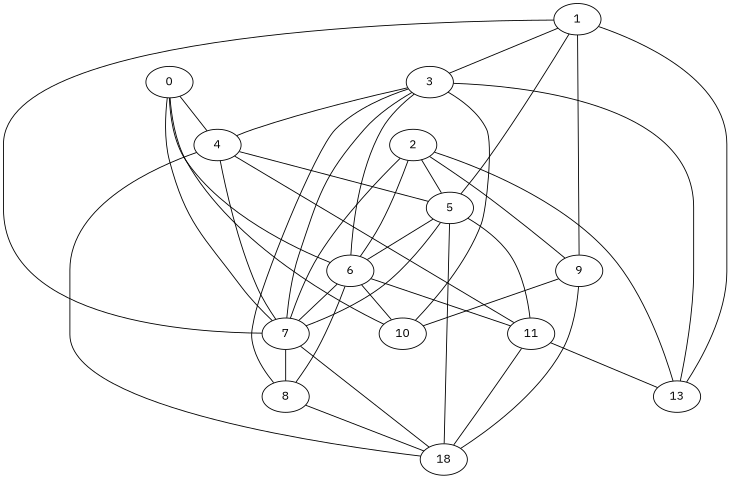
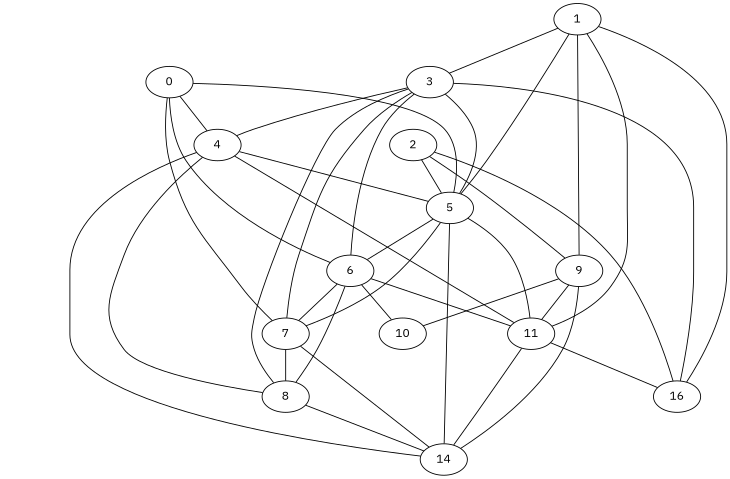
edge "1" -- "7": now "1" -- "11"
edge "3" -- "10": now "3" -- "5"
edge "2" -- "6": removed
edge "2" -- "7": removed
edge "0" -- "10": now "0" -- "5"
edge "4" -- "7": now "4" -- "8"
edge "9" -- "11": added
node "13": label "13" -> "16"
node "18": label "18" -> "14"
